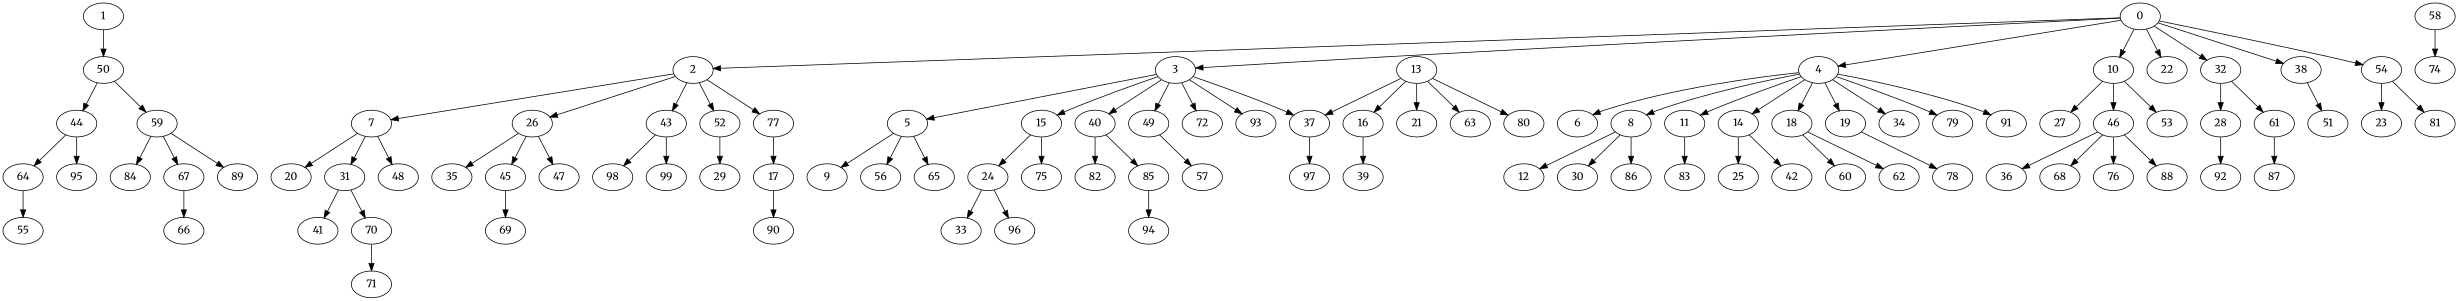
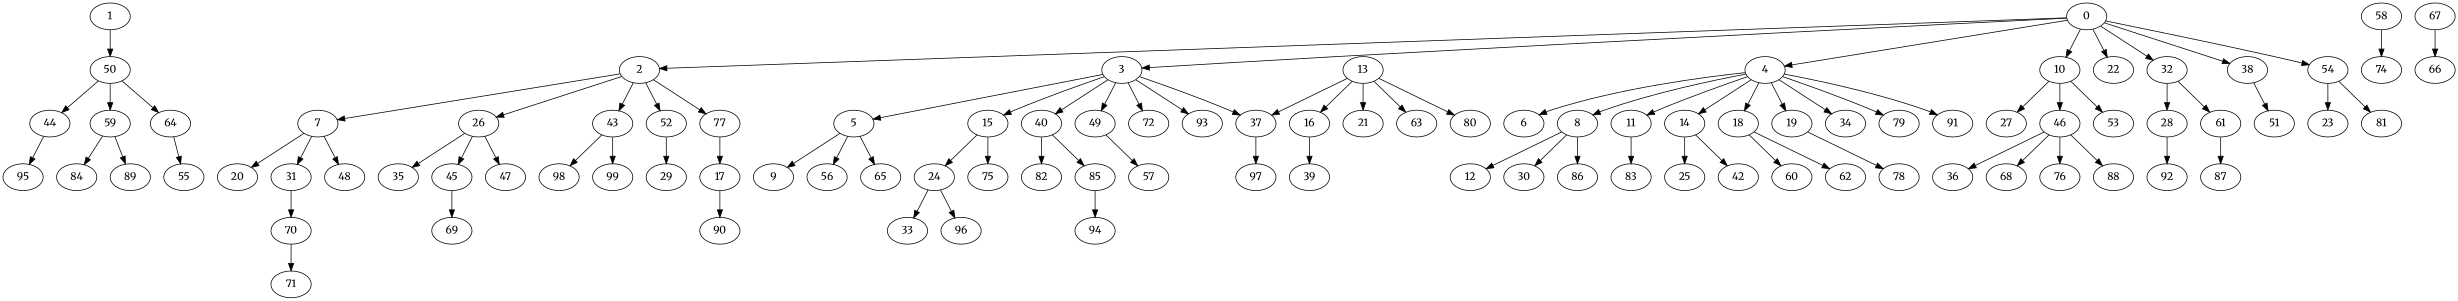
edge "59" -> "67": removed
edge "44" -> "64": now "50" -> "64"
node "41": removed
